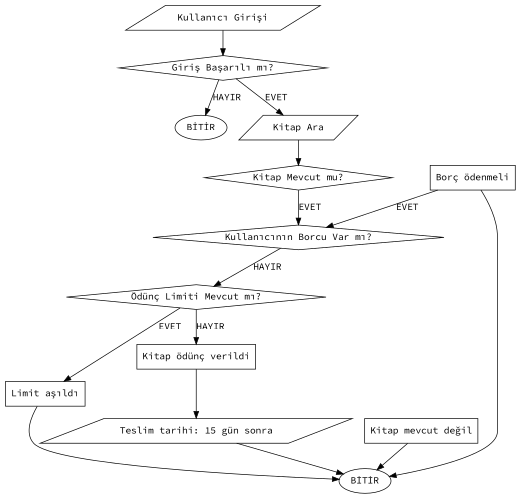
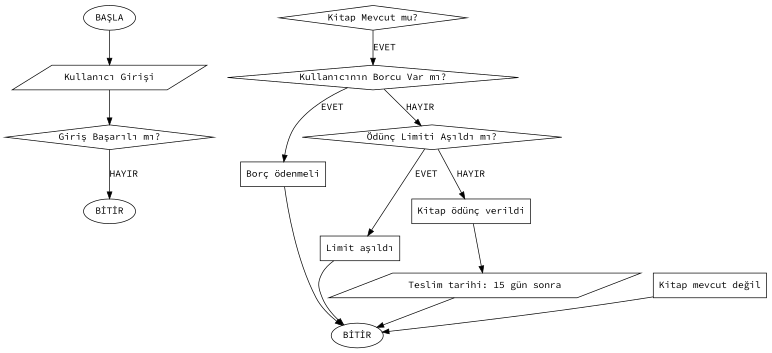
node "BAŞLA": added
node "Kitap Ara": removed
edge "Borç ödenmeli" -> "Kullanıcının Borcu Var mı?": reversed
node "Ödünç Limiti Mevcut mı?": label "Ödünç Limiti Mevcut mı?" -> "Ödünç Limiti Aşıldı mı?"
